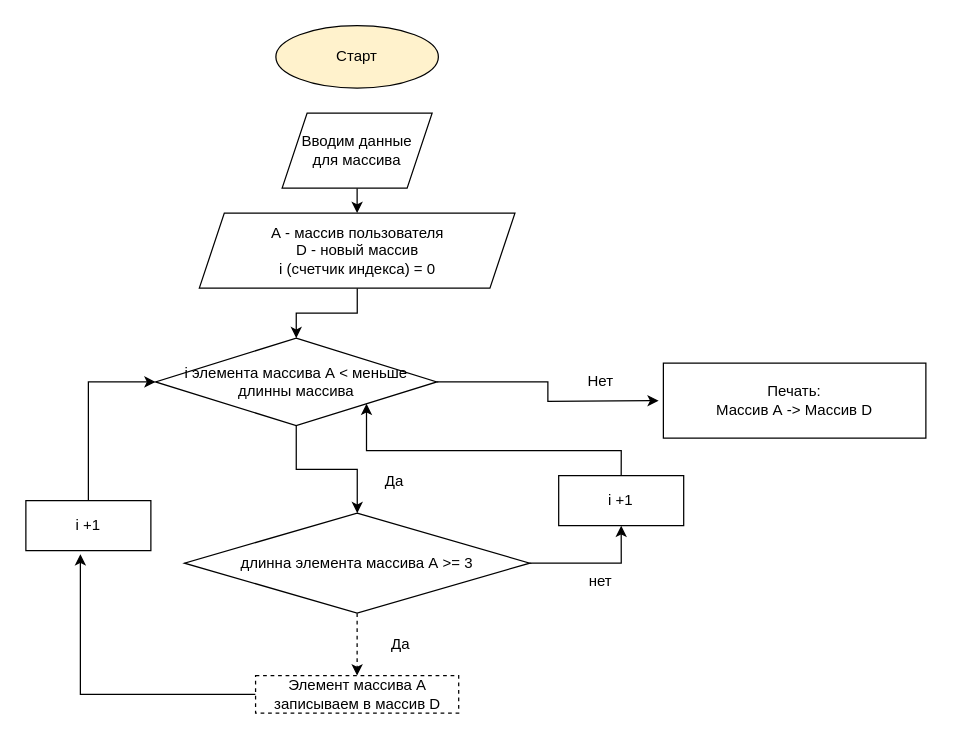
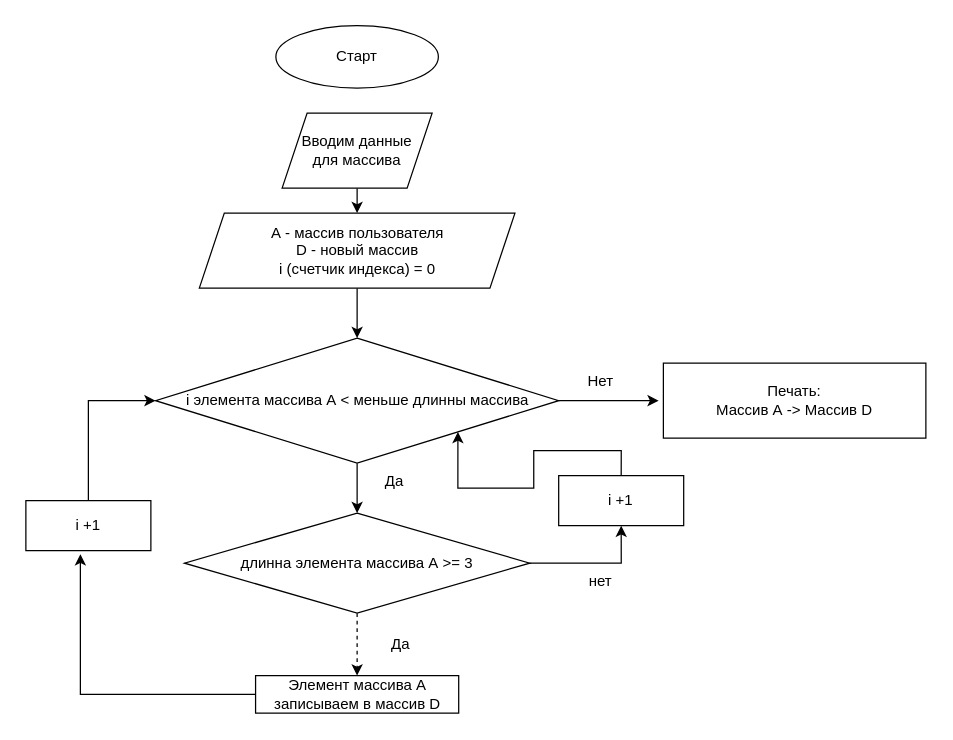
node "Старт": fillcolor #fff2cc -> #ffffff
node "i элемента массива А < меньше длинны массива": size 281x88 -> 403x125
node "Элемент массива А записываем в массив D": style dashed -> solid
